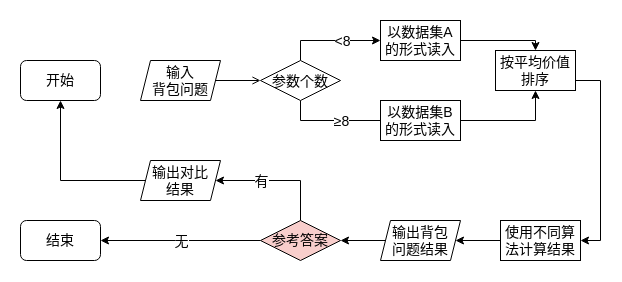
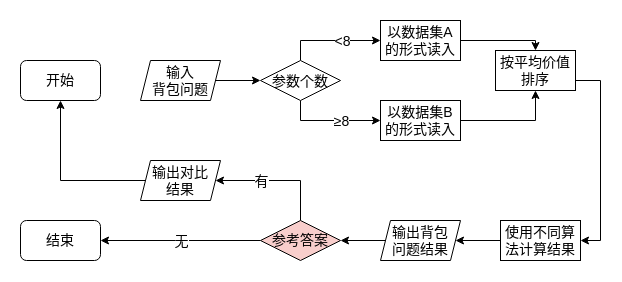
edge "输入 背包问题" -> "参数个数": arrowhead open -> classic
edge "参数个数" -- "以数据集B的形式读入": arrowhead none -> classic
